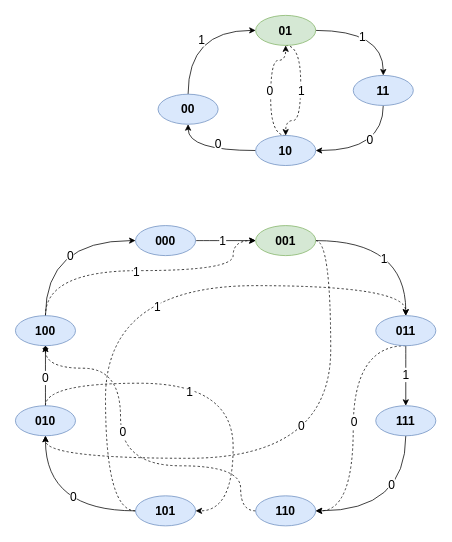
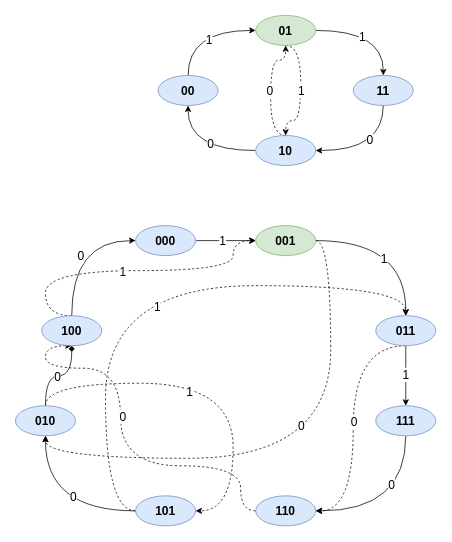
node "00": moved (188, 109) -> (188, 90)
node "100": moved (45, 330) -> (72, 330)
